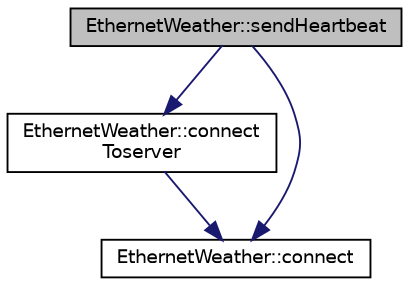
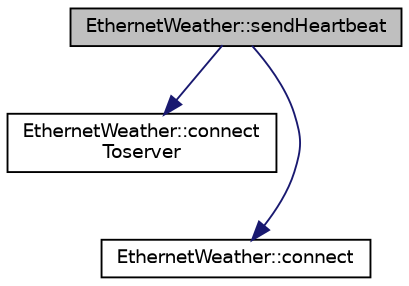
edge "EthernetWeather::connect Toserver" -> "EthernetWeather::connect": removed
